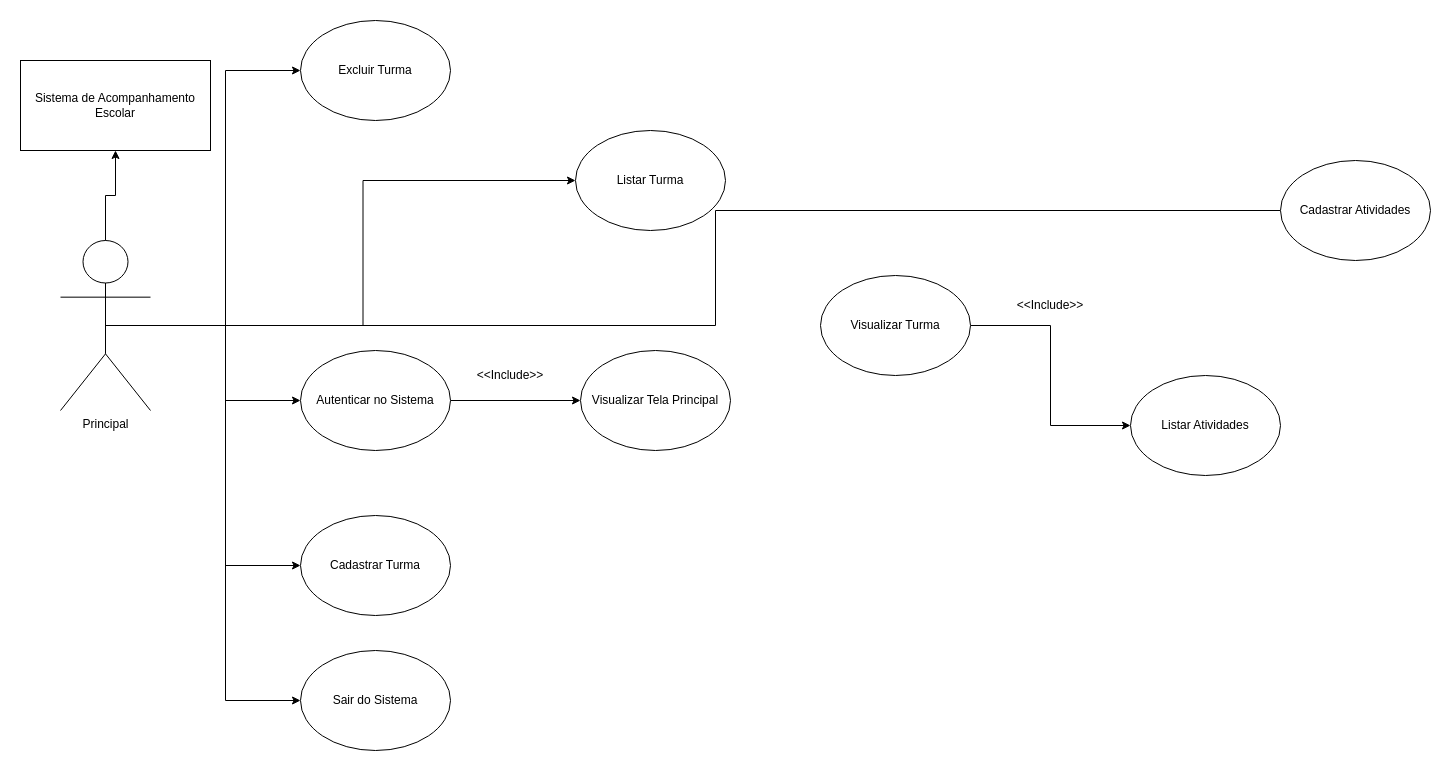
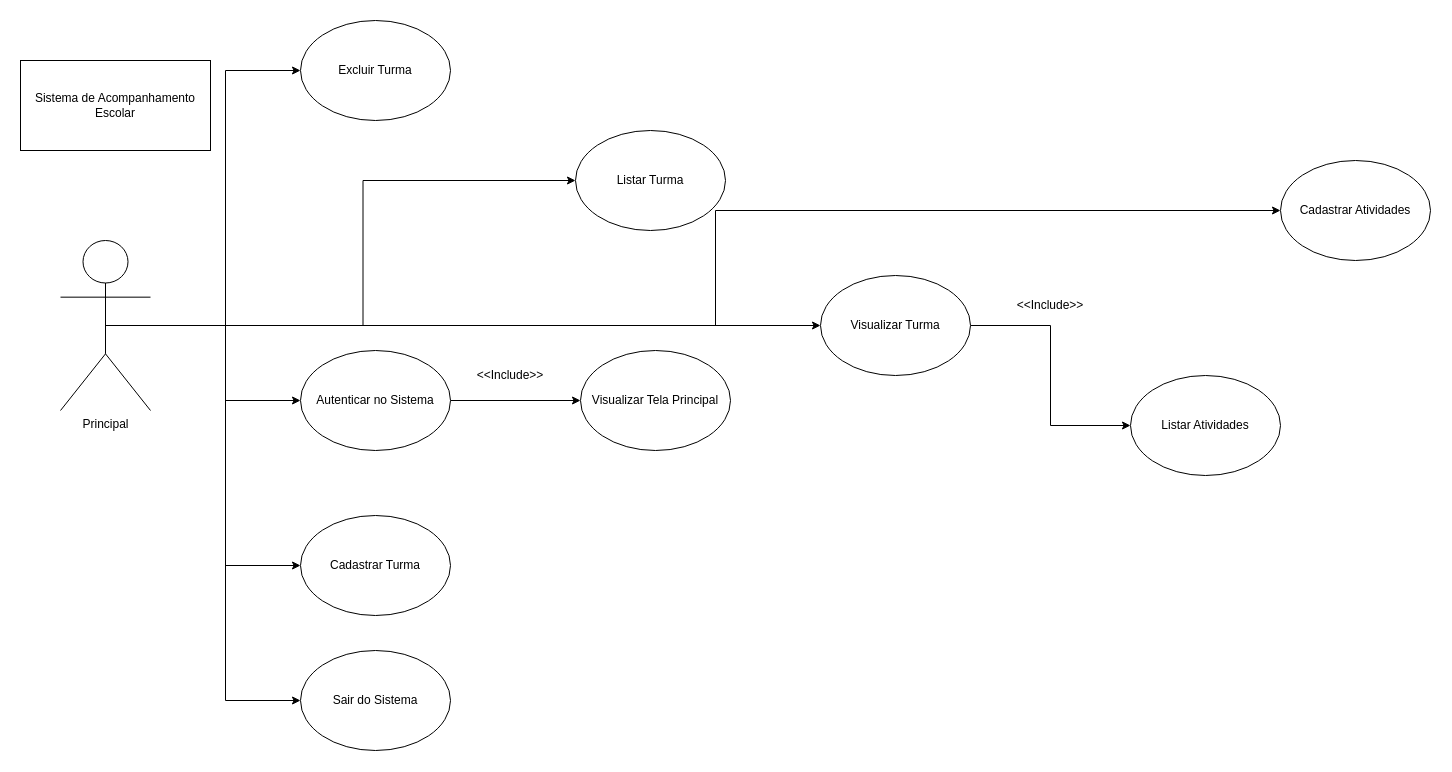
edge "Principal" -> "Sistema de Acompanhamento Escolar": now "Principal" -> "Visualizar Turma"
edge "Cadastrar Atividades" -- "Principal": arrowhead none -> classic
